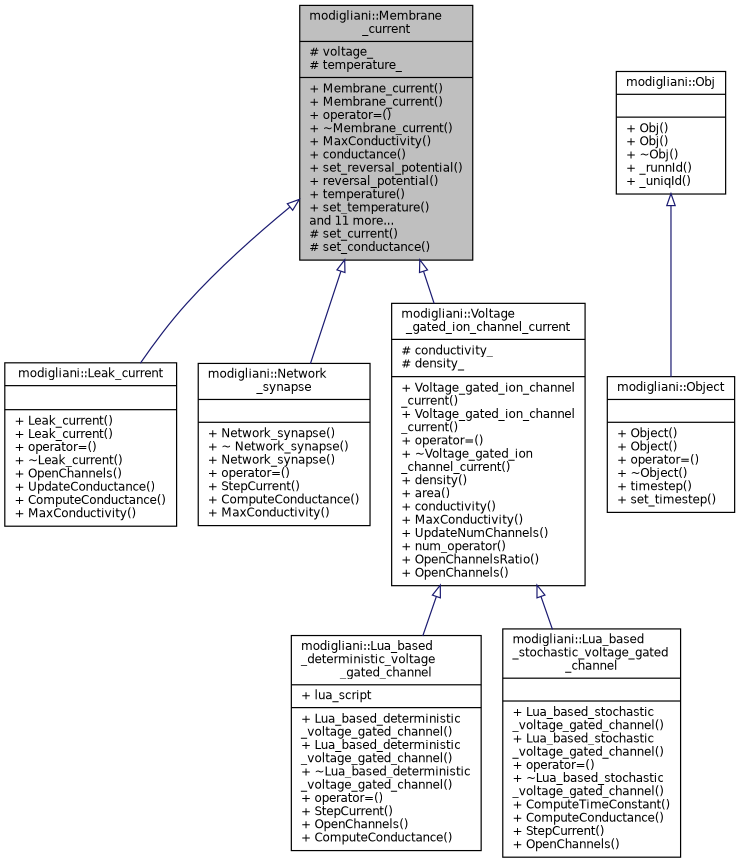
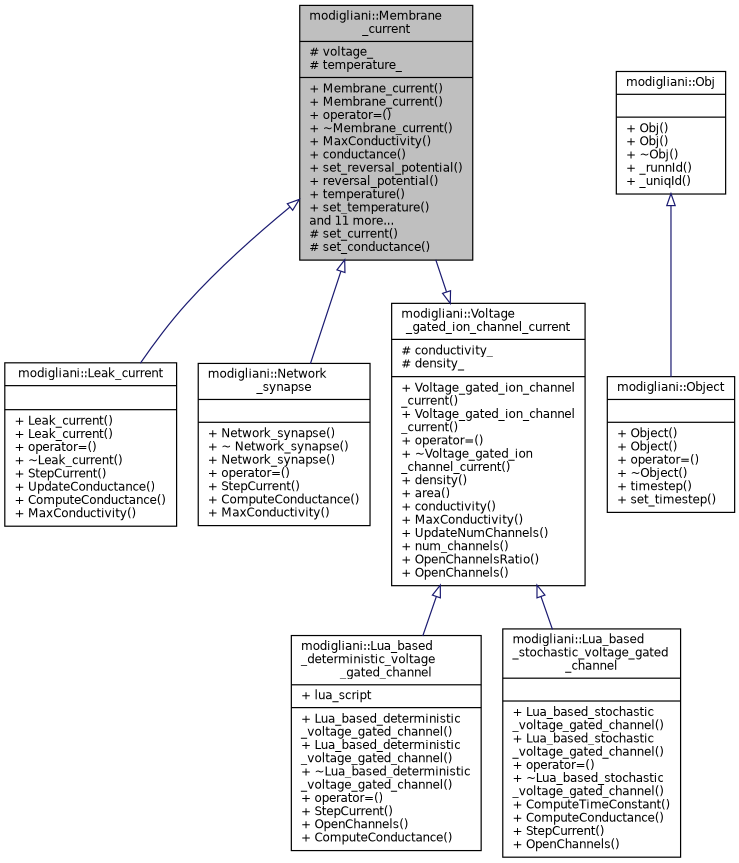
edge "modigliani::Voltage" -> "modigliani::Membrane": reversed
node "modigliani::Leak_current": text "+ OpenChannels()" -> "+ StepCurrent()"
node "modigliani::Voltage": text "+ num_operator()" -> "+ num_channels()"
